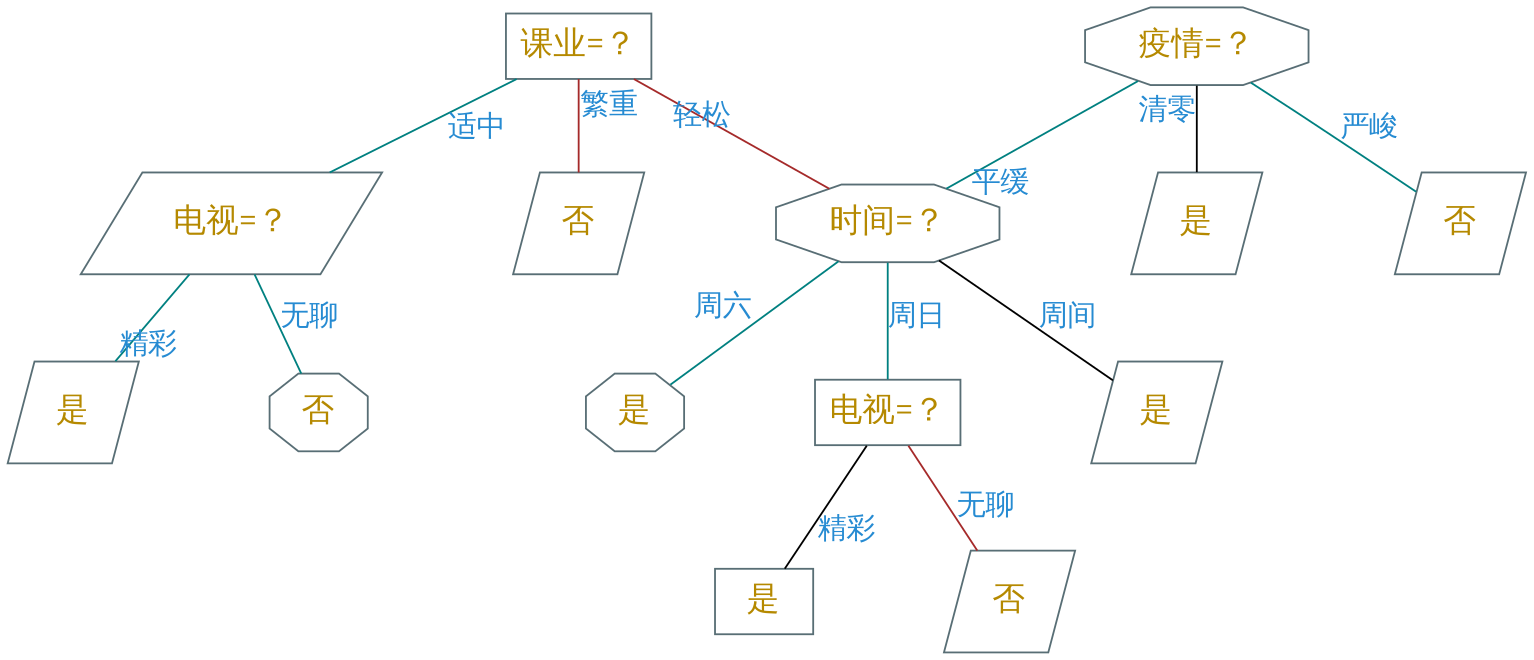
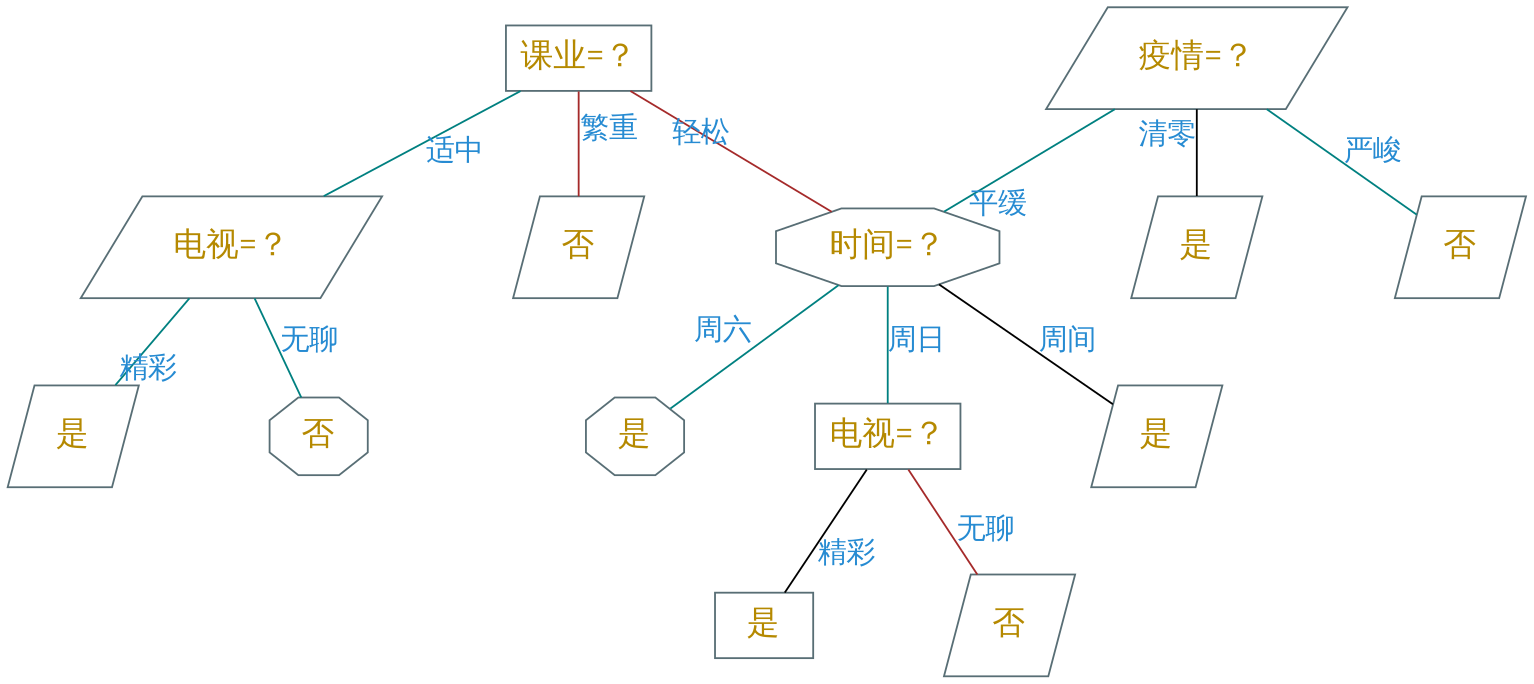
node "疫情=？": shape octagon -> parallelogram
